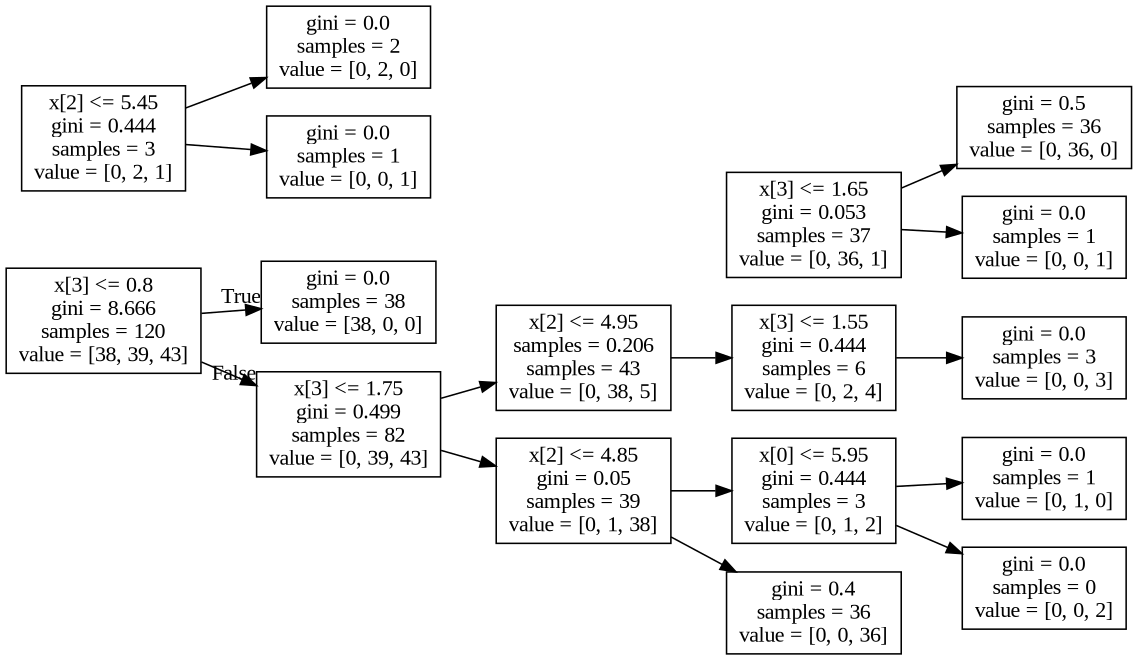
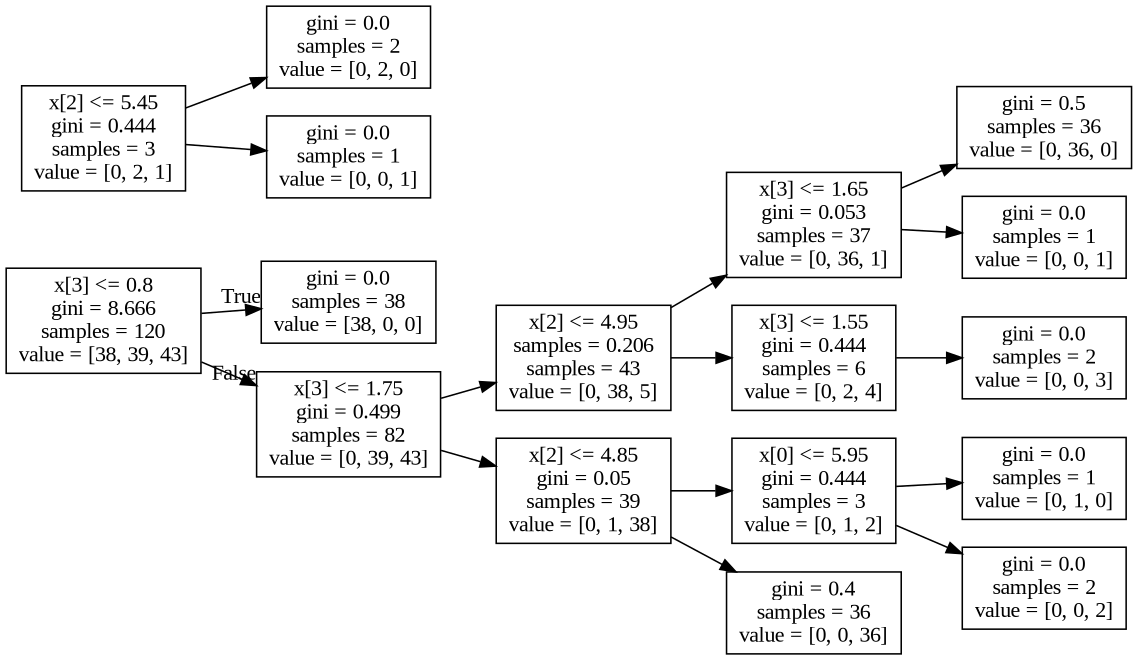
edge "x[2] <= 4.95 samples = 0.206 samples = 43 value = [0, 38, 5]" -> "x[3] <= 1.65 gini = 0.053 samples = 37 value = [0, 36, 1]": added
node "gini = 0.0 samples = 3 value = [0, 0, 3]": label "gini = 0.0 samples = 3 value = [0, 0, 3]" -> "gini = 0.0 samples = 2 value = [0, 0, 3]"
node "gini = 0.0 samples = 0 value = [0, 0, 2]": label "gini = 0.0 samples = 0 value = [0, 0, 2]" -> "gini = 0.0 samples = 2 value = [0, 0, 2]"
